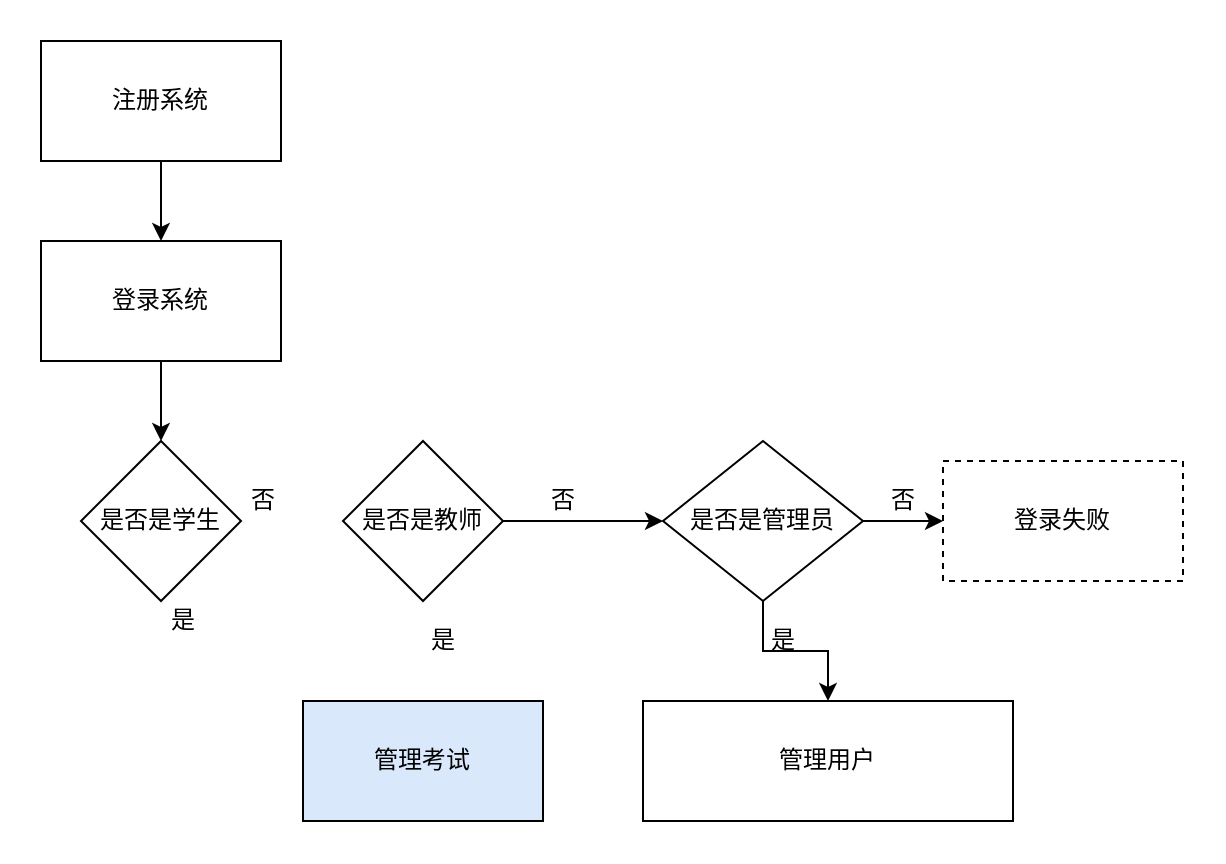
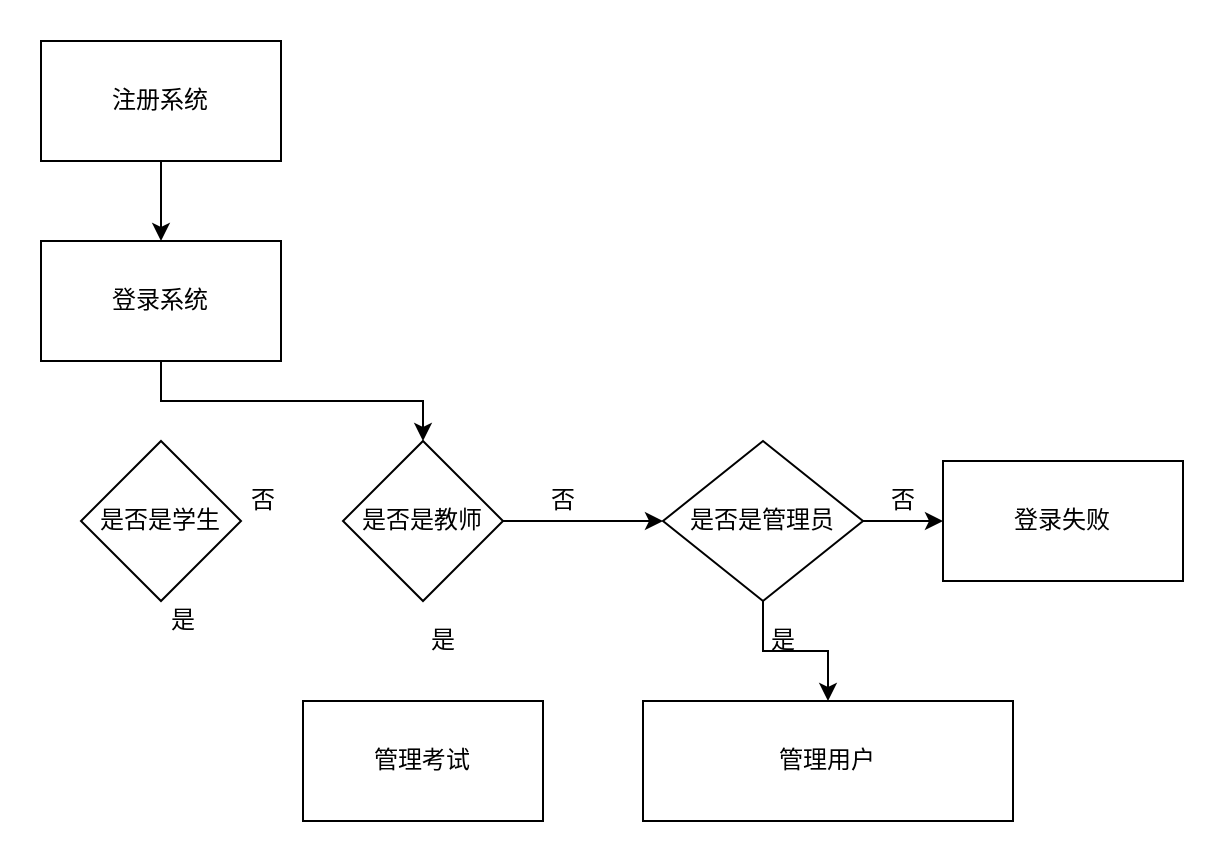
edge "登录系统" -> "是否是学生": now "登录系统" -> "是否是教师"
node "登录失败": style dashed -> solid
node "管理考试": fillcolor #dae8fc -> #ffffff
